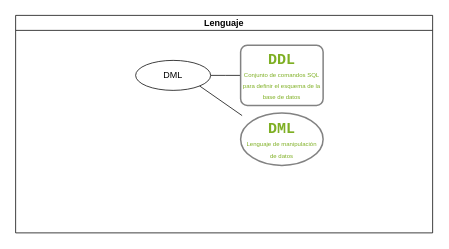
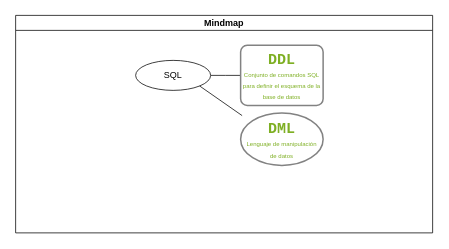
node "Lenguaje": label "Lenguaje" -> "Mindmap"
node "DML": label "DML" -> "SQL"
